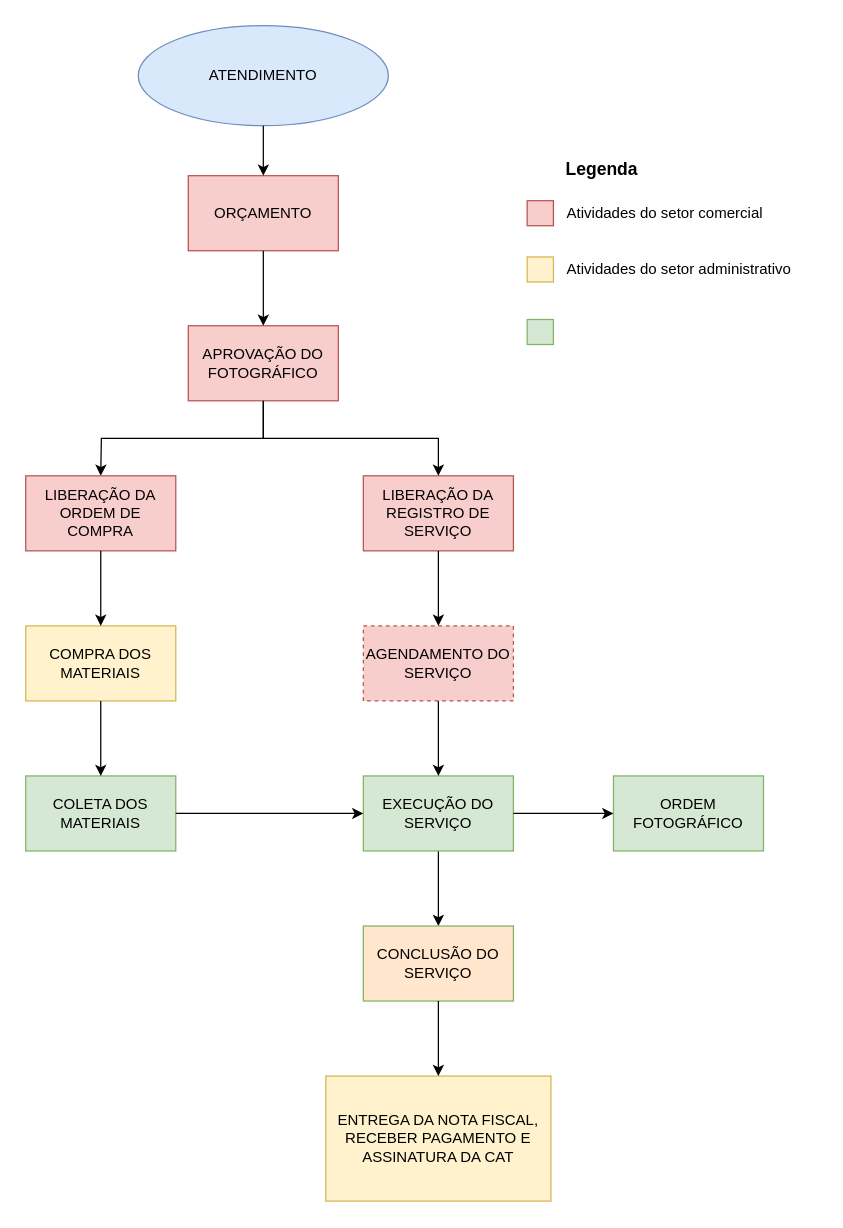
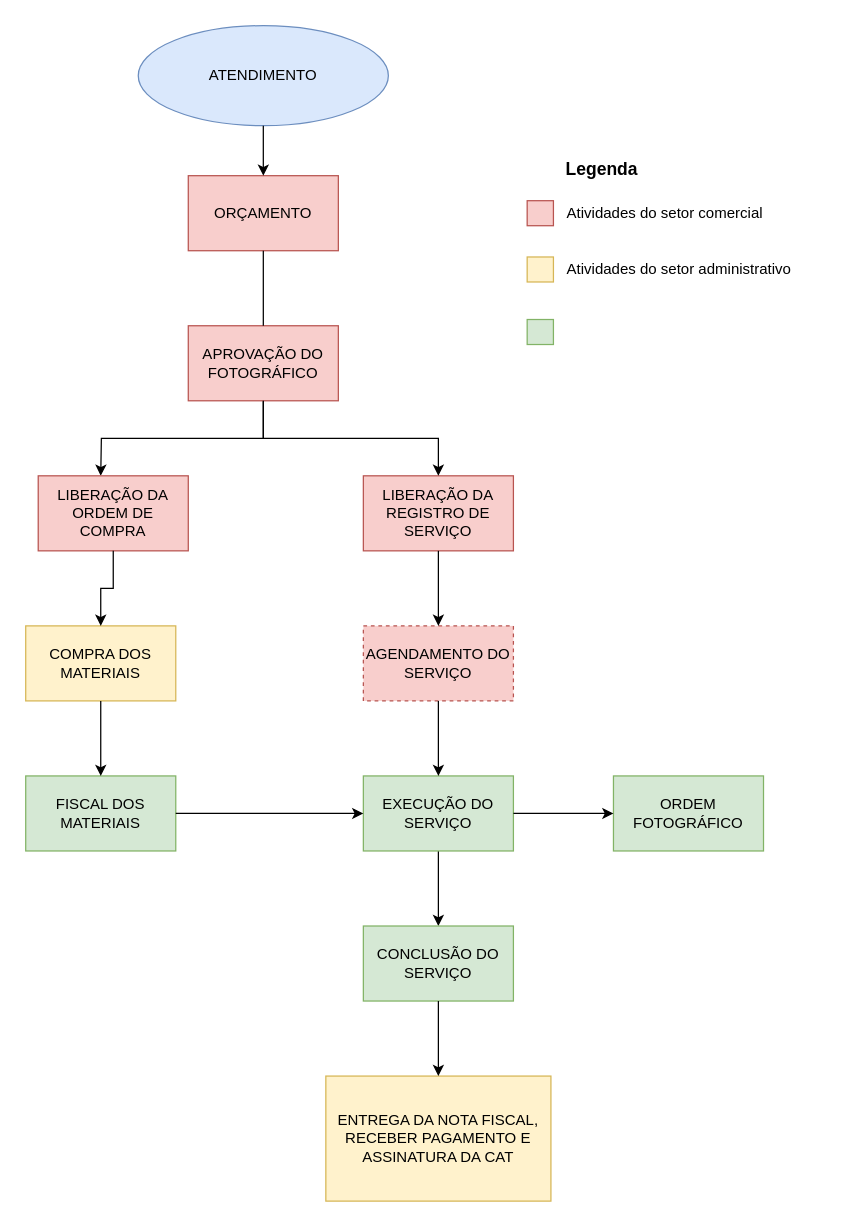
edge "ORÇAMENTO" -> "APROVAÇÃO DO FOTOGRÁFICO": arrowhead classic -> none
node "LIBERAÇÃO DA ORDEM DE COMPRA": moved (101, 513) -> (113, 513)
node "COLETA DOS MATERIAIS": label "COLETA DOS MATERIAIS" -> "FISCAL DOS MATERIAIS"
node "CONCLUSÃO DO SERVIÇO": fillcolor #ffe6cc -> #d5e8d4
